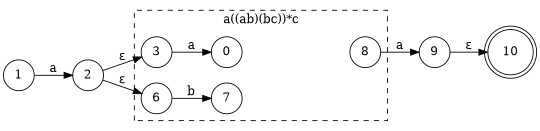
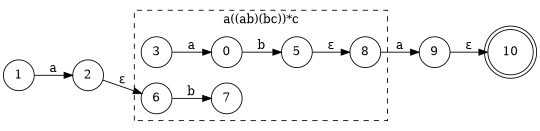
node "5": added
edge "2" -> "3": removed, label "ε"
